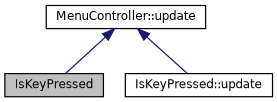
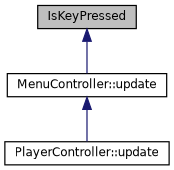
edge "IsKeyPressed" -> "MenuController::update": reversed
node "IsKeyPressed::update": label "IsKeyPressed::update" -> "PlayerController::update"
